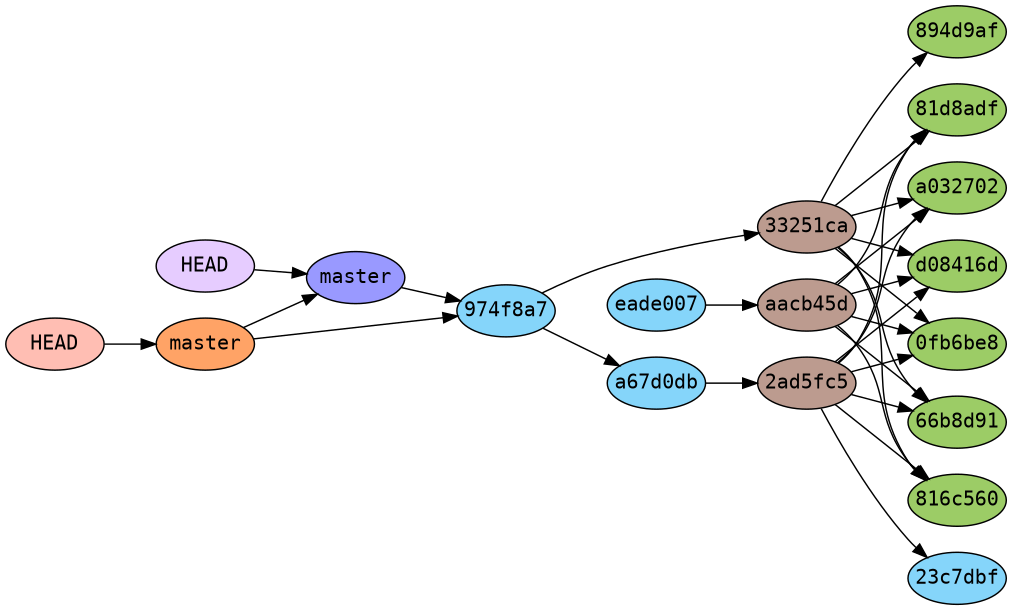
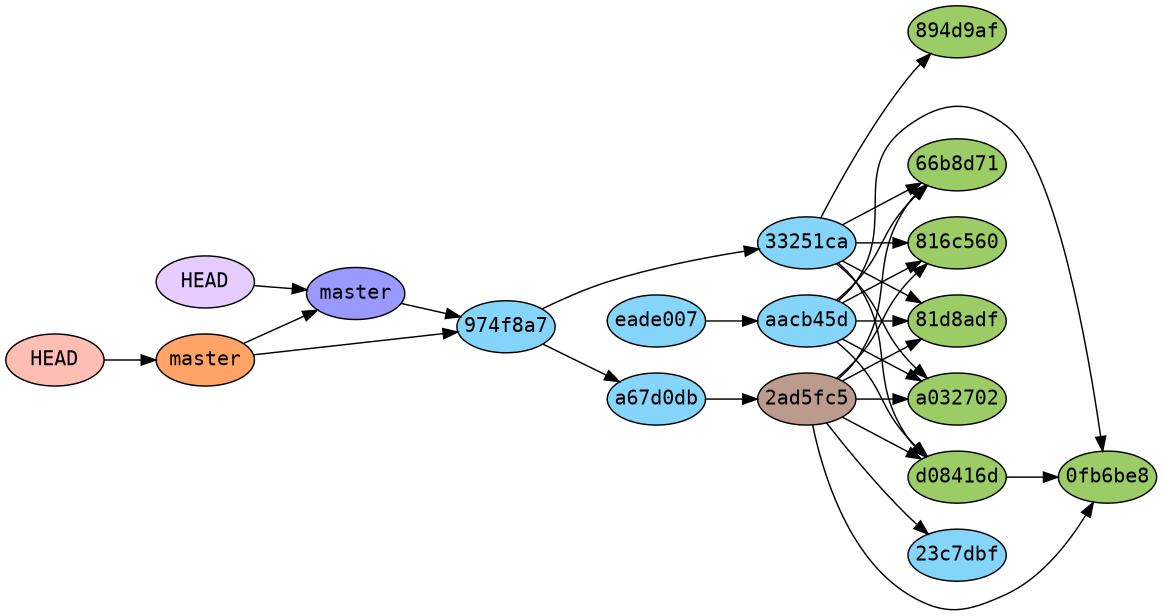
node "33251ca": fillcolor #bc9b8f -> #85d5fa
edge "33251ca" -> "0fb6be8": now "d08416d" -> "0fb6be8"
node "aacb45d": fillcolor #bc9b8f -> #85d5fa
node "66b8d91": label "66b8d91" -> "66b8d71"
